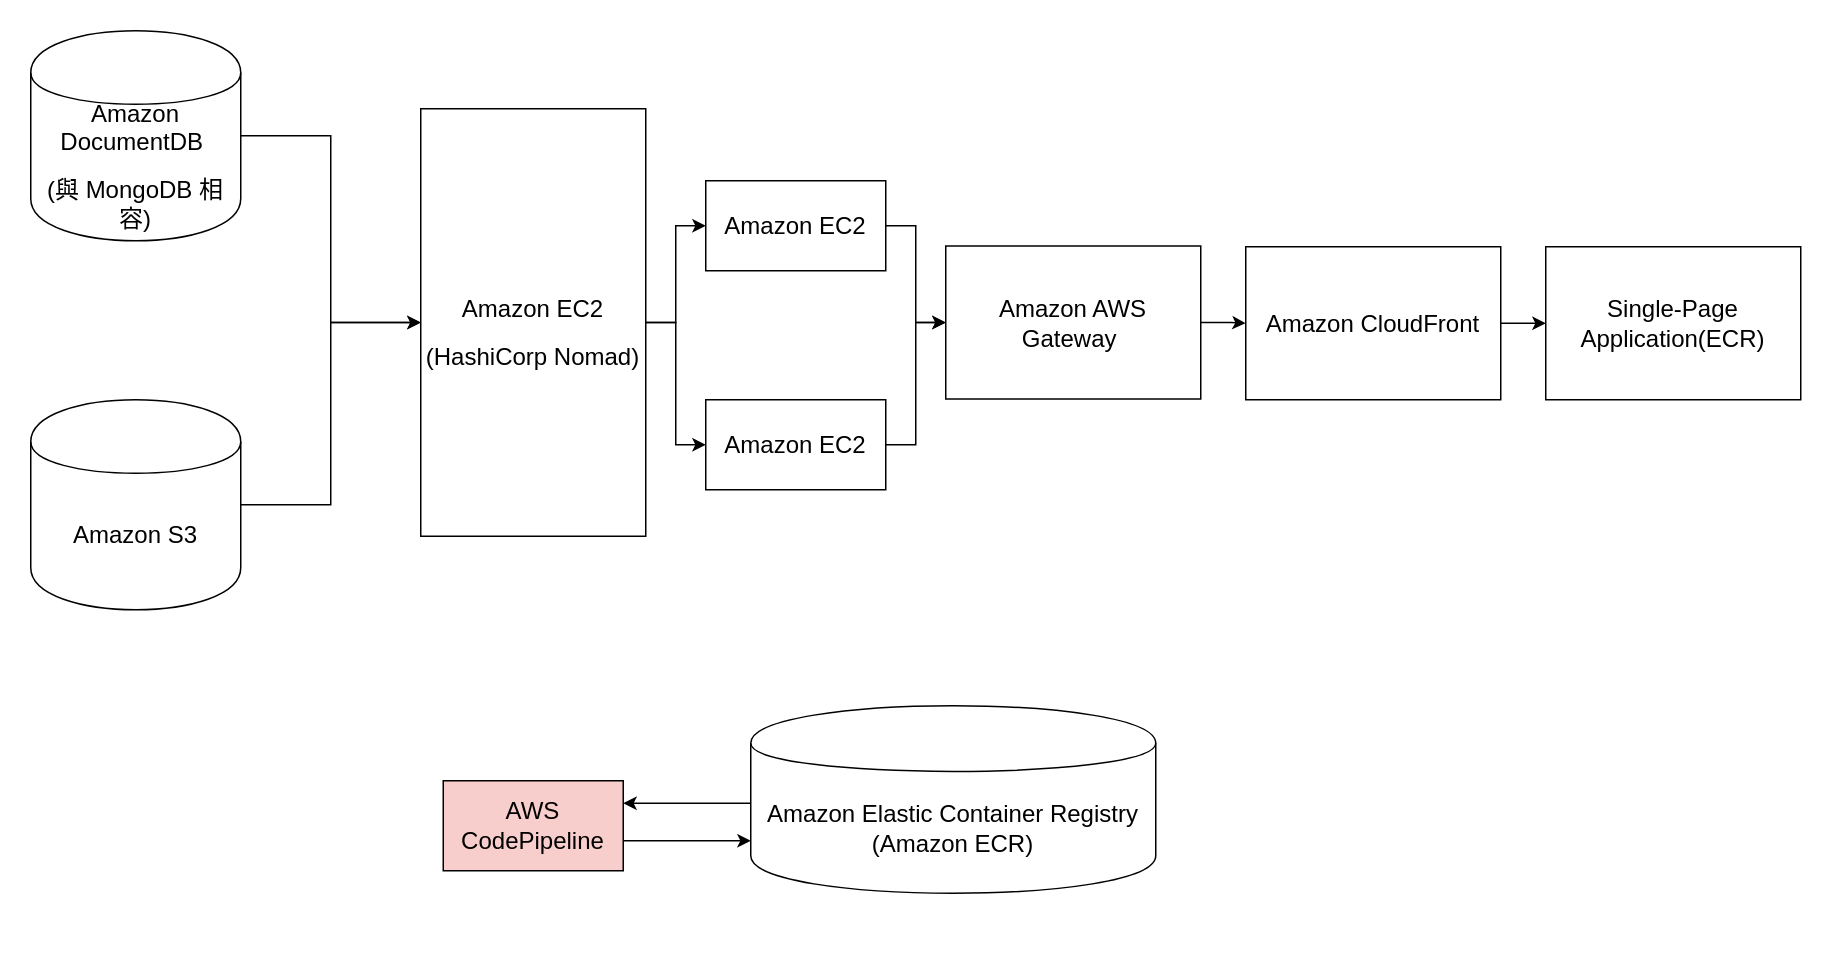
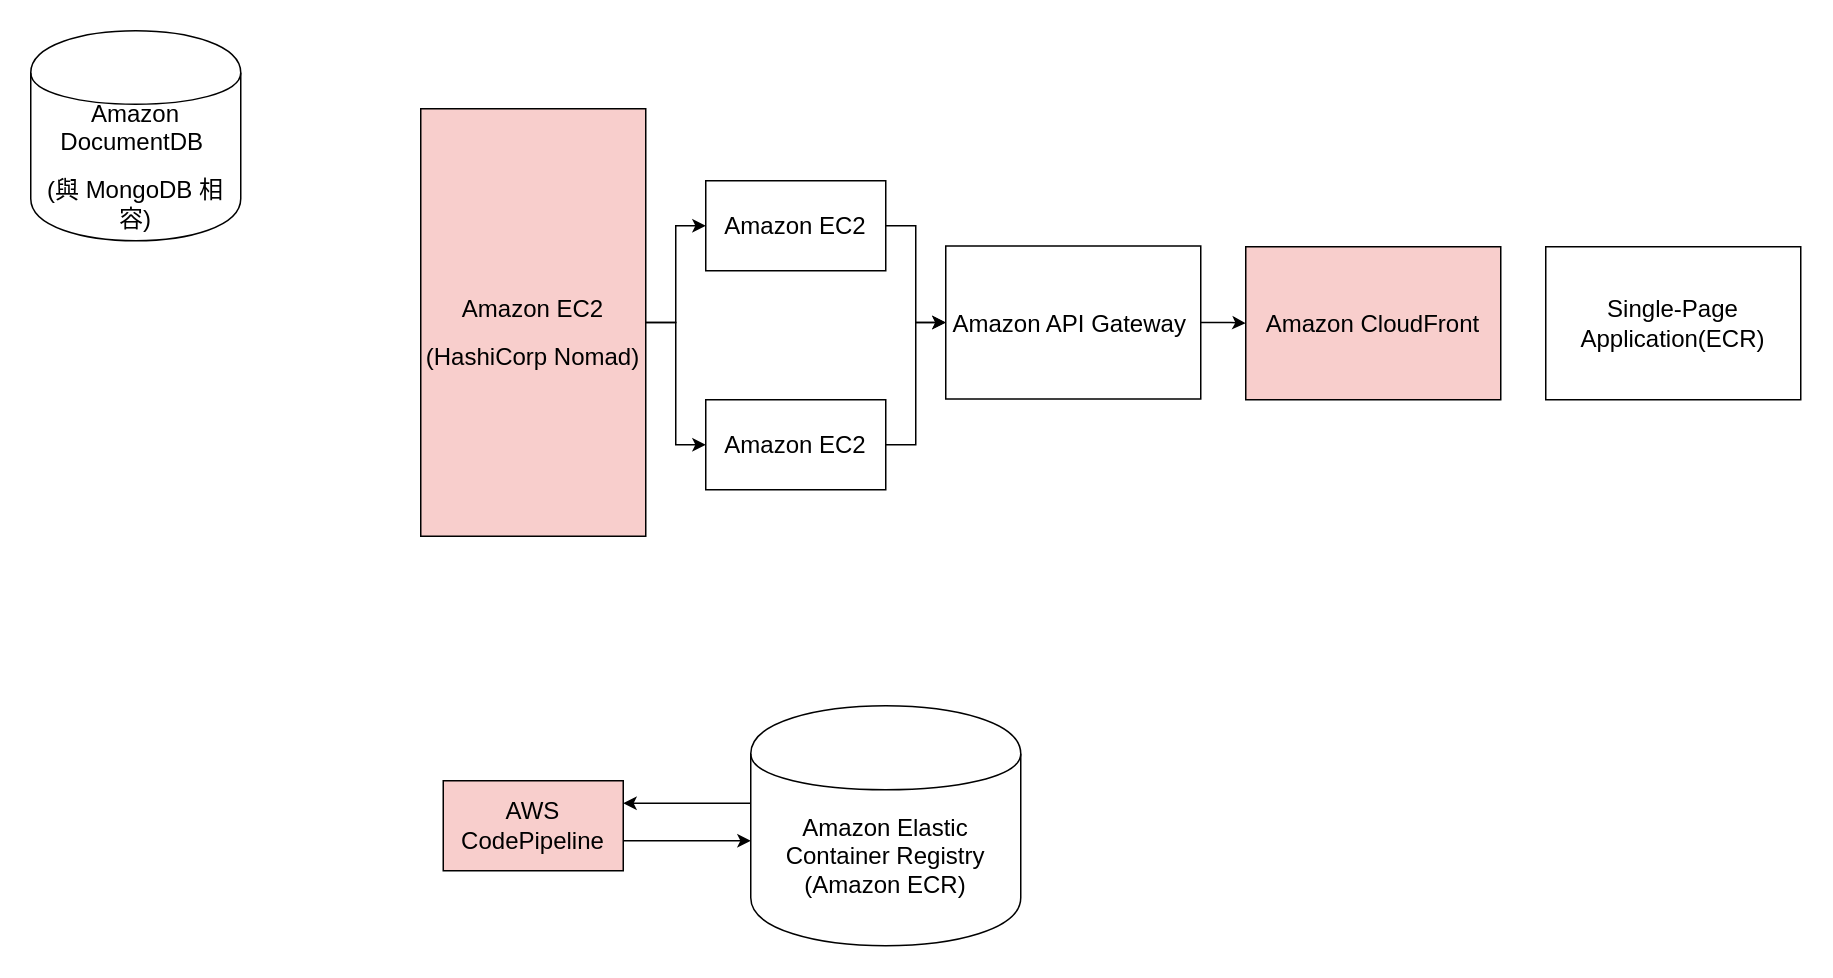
edge "Amazon DocumentDB (與 MongoDB 相容)" -> "Amazon EC2 (HashiCorp Nomad)": removed
node "Amazon EC2 (HashiCorp Nomad)": fillcolor #ffffff -> #f8cecc
node "Amazon AWS Gateway": label "Amazon AWS Gateway" -> "Amazon API Gateway"
node "Amazon CloudFront": fillcolor #ffffff -> #f8cecc
edge "Amazon CloudFront" -> "Single-Page Application(ECR)": removed
edge "Amazon S3" -> "Amazon EC2 (HashiCorp Nomad)": removed
node "Amazon S3": removed
node "Amazon Elastic Container Registry (Amazon ECR)": size 405x188 -> 270x240
